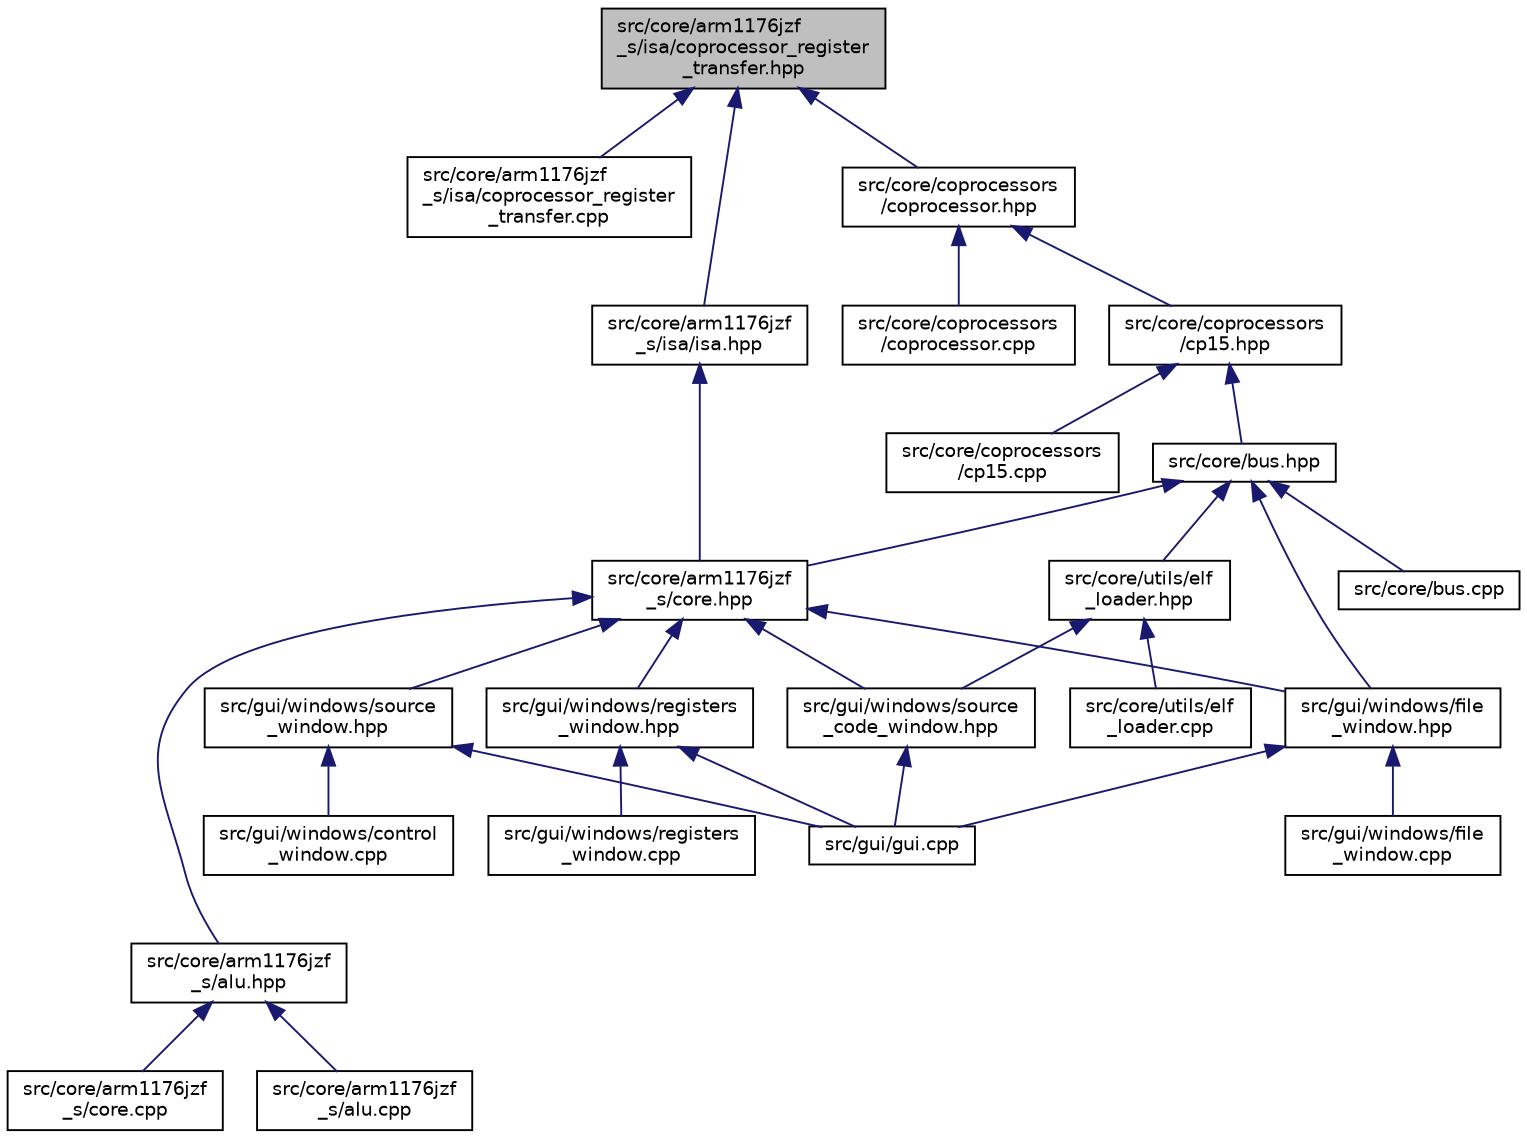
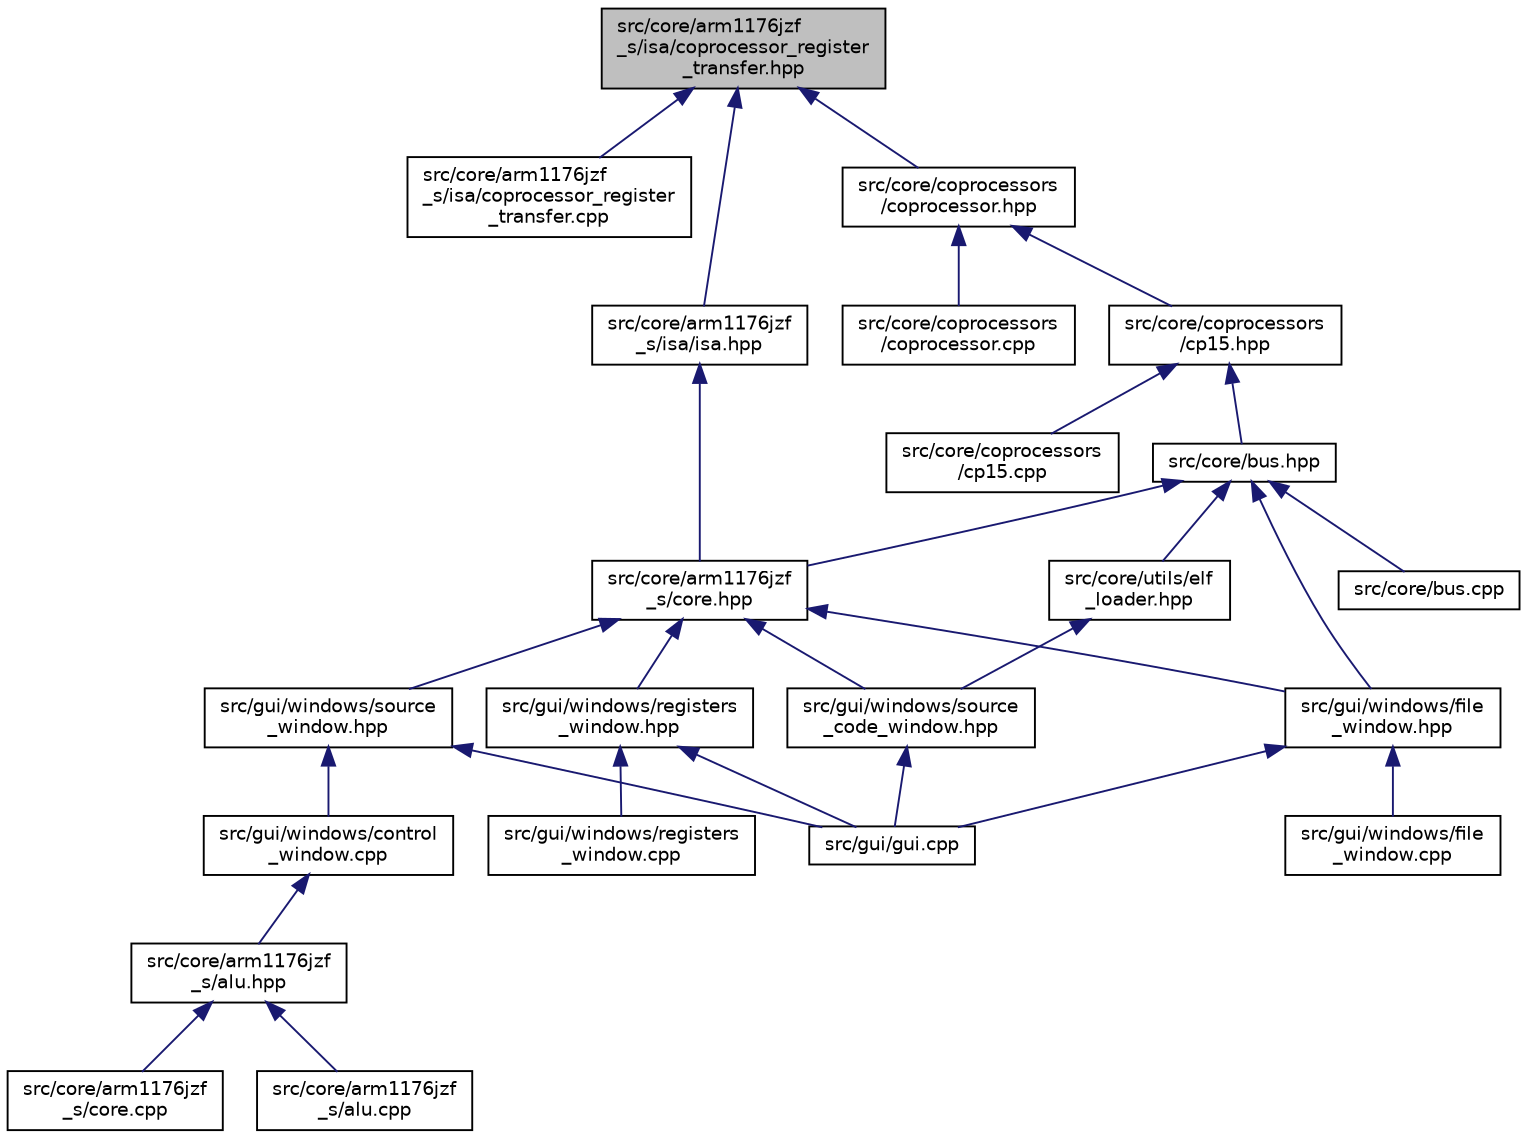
edge "src/core/arm1176jzf _s/alu.hpp" -> "src/core/arm1176jzf _s/core.hpp": now "src/core/arm1176jzf _s/alu.hpp" -> "src/gui/windows/control _window.cpp"
node "src/core/utils/elf _loader.cpp": removed
